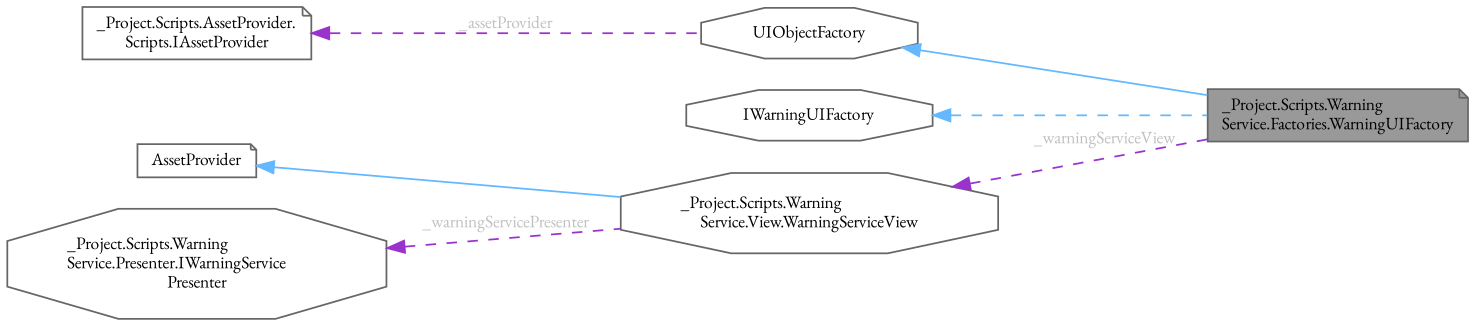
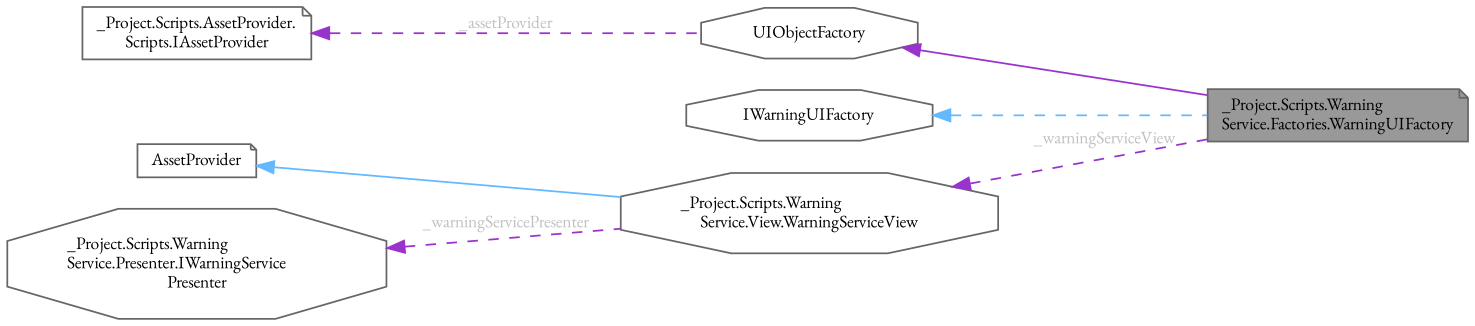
edge "_Project.Scripts.Warning Service.Factories.WarningUIFactory" -> "UIObjectFactory": color steelblue1 -> darkorchid3
